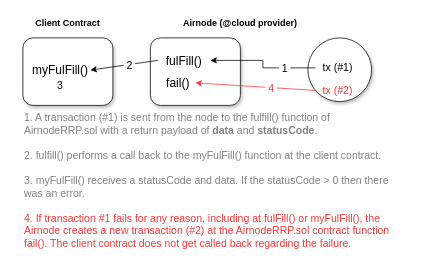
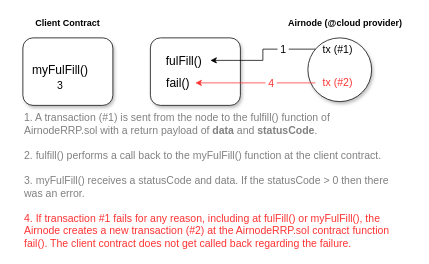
node "Airnode (@cloud provider)": moved (240, 23) -> (345, 23)
edge "fulFill()" -> "myFulFill()": removed, label "2"
node "tx (#1)": moved (338, 68) -> (338, 49)
node "tx (#2)": moved (338, 90) -> (338, 83)
